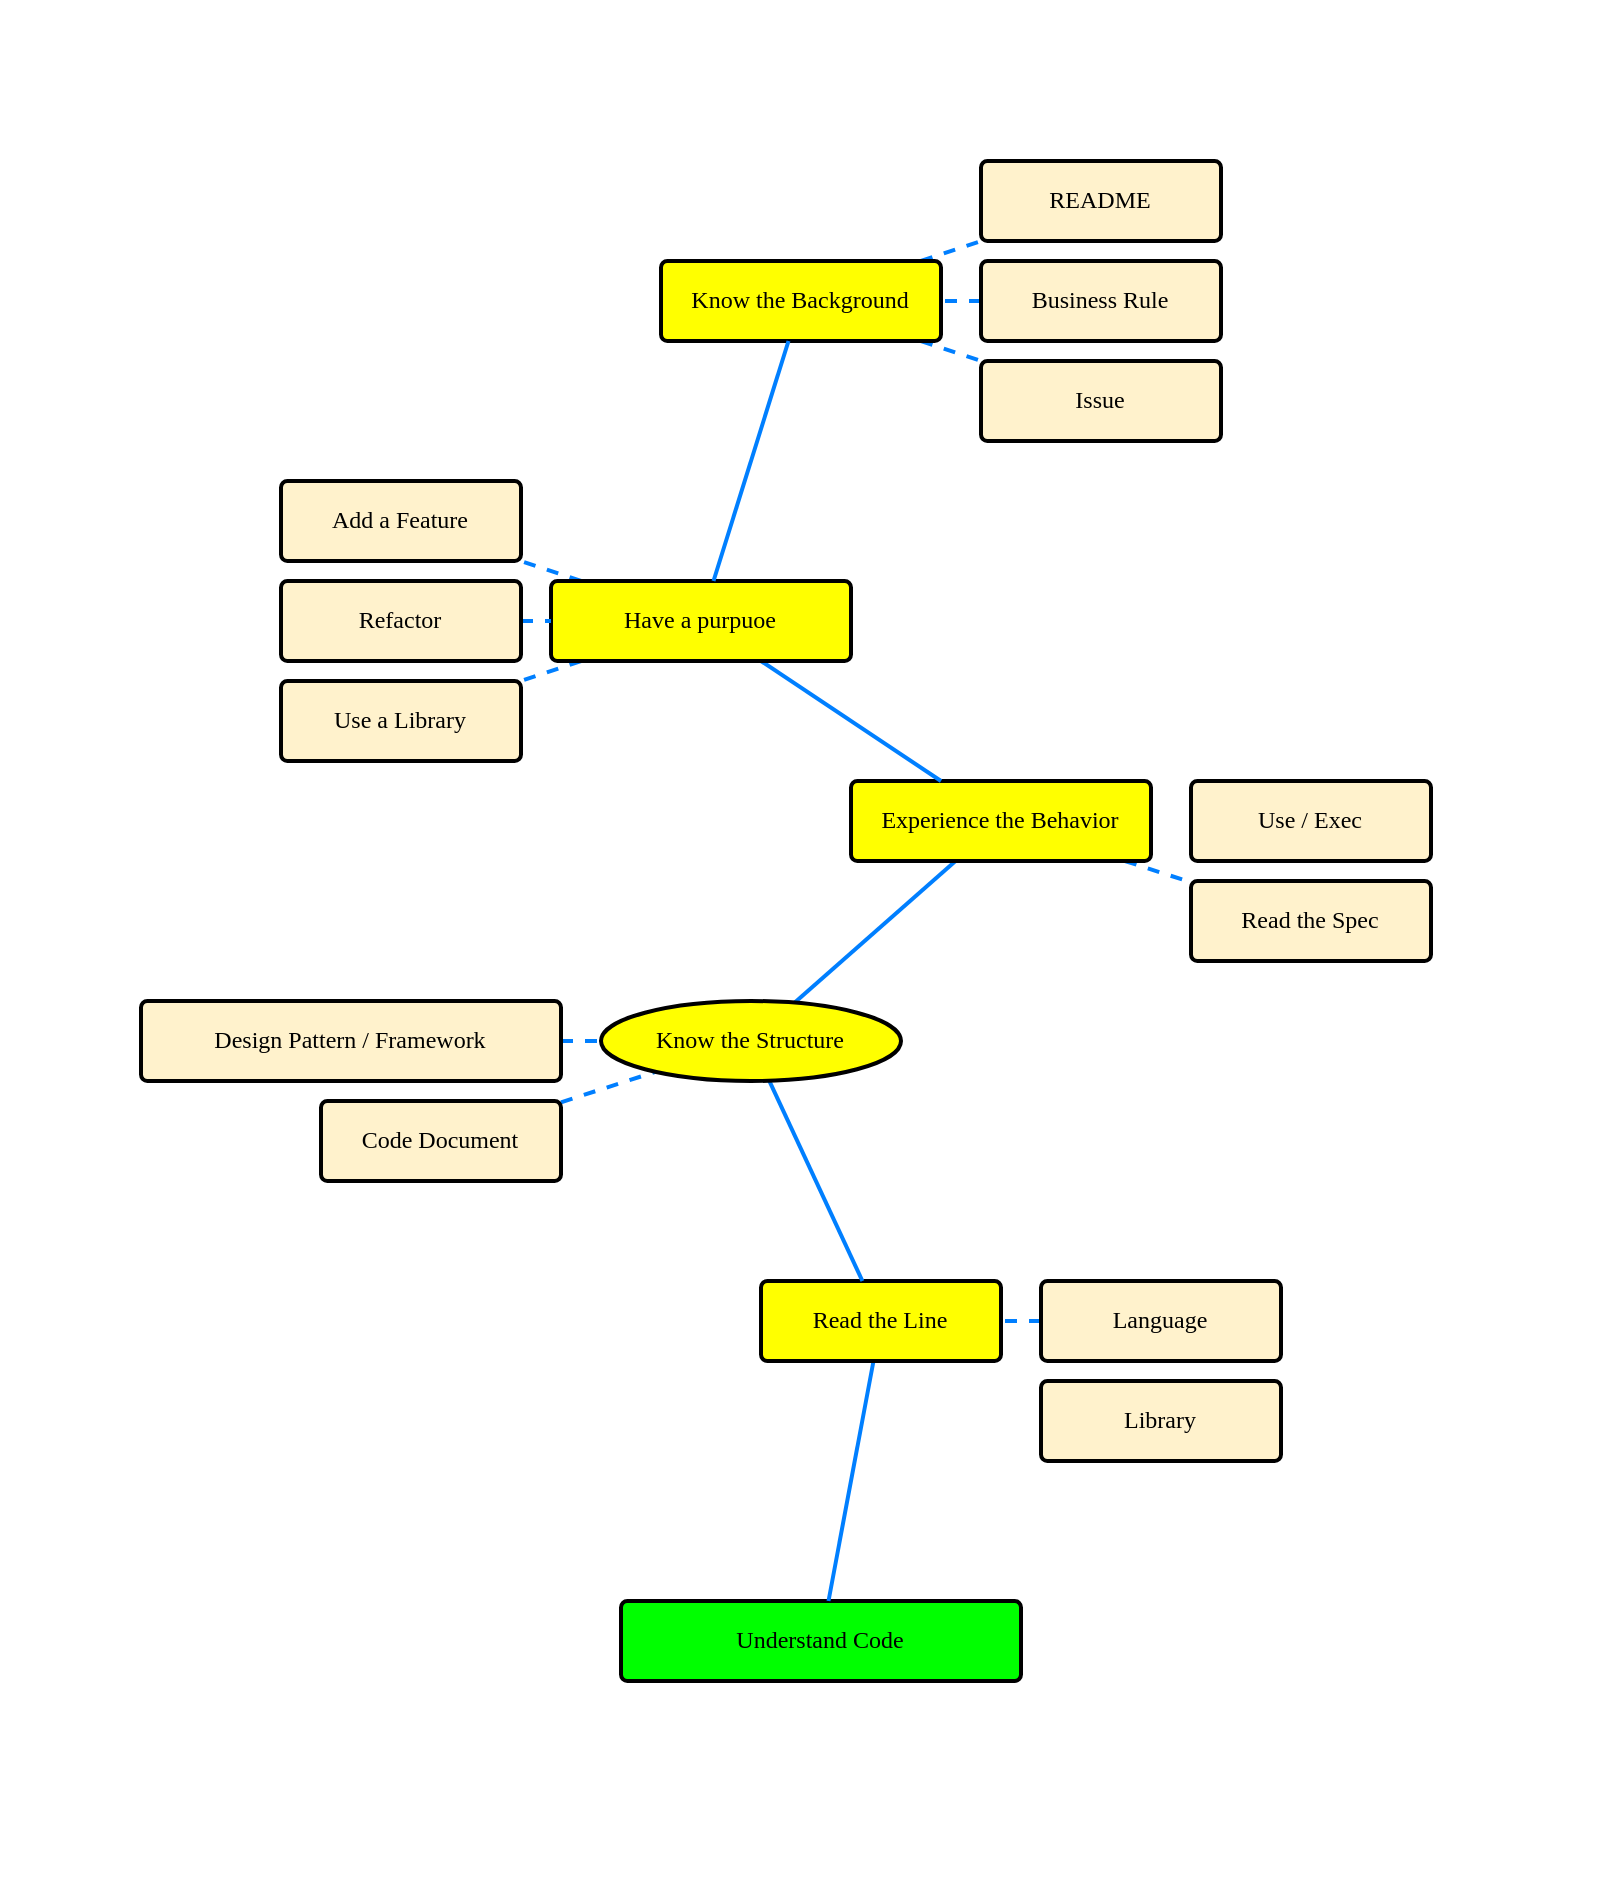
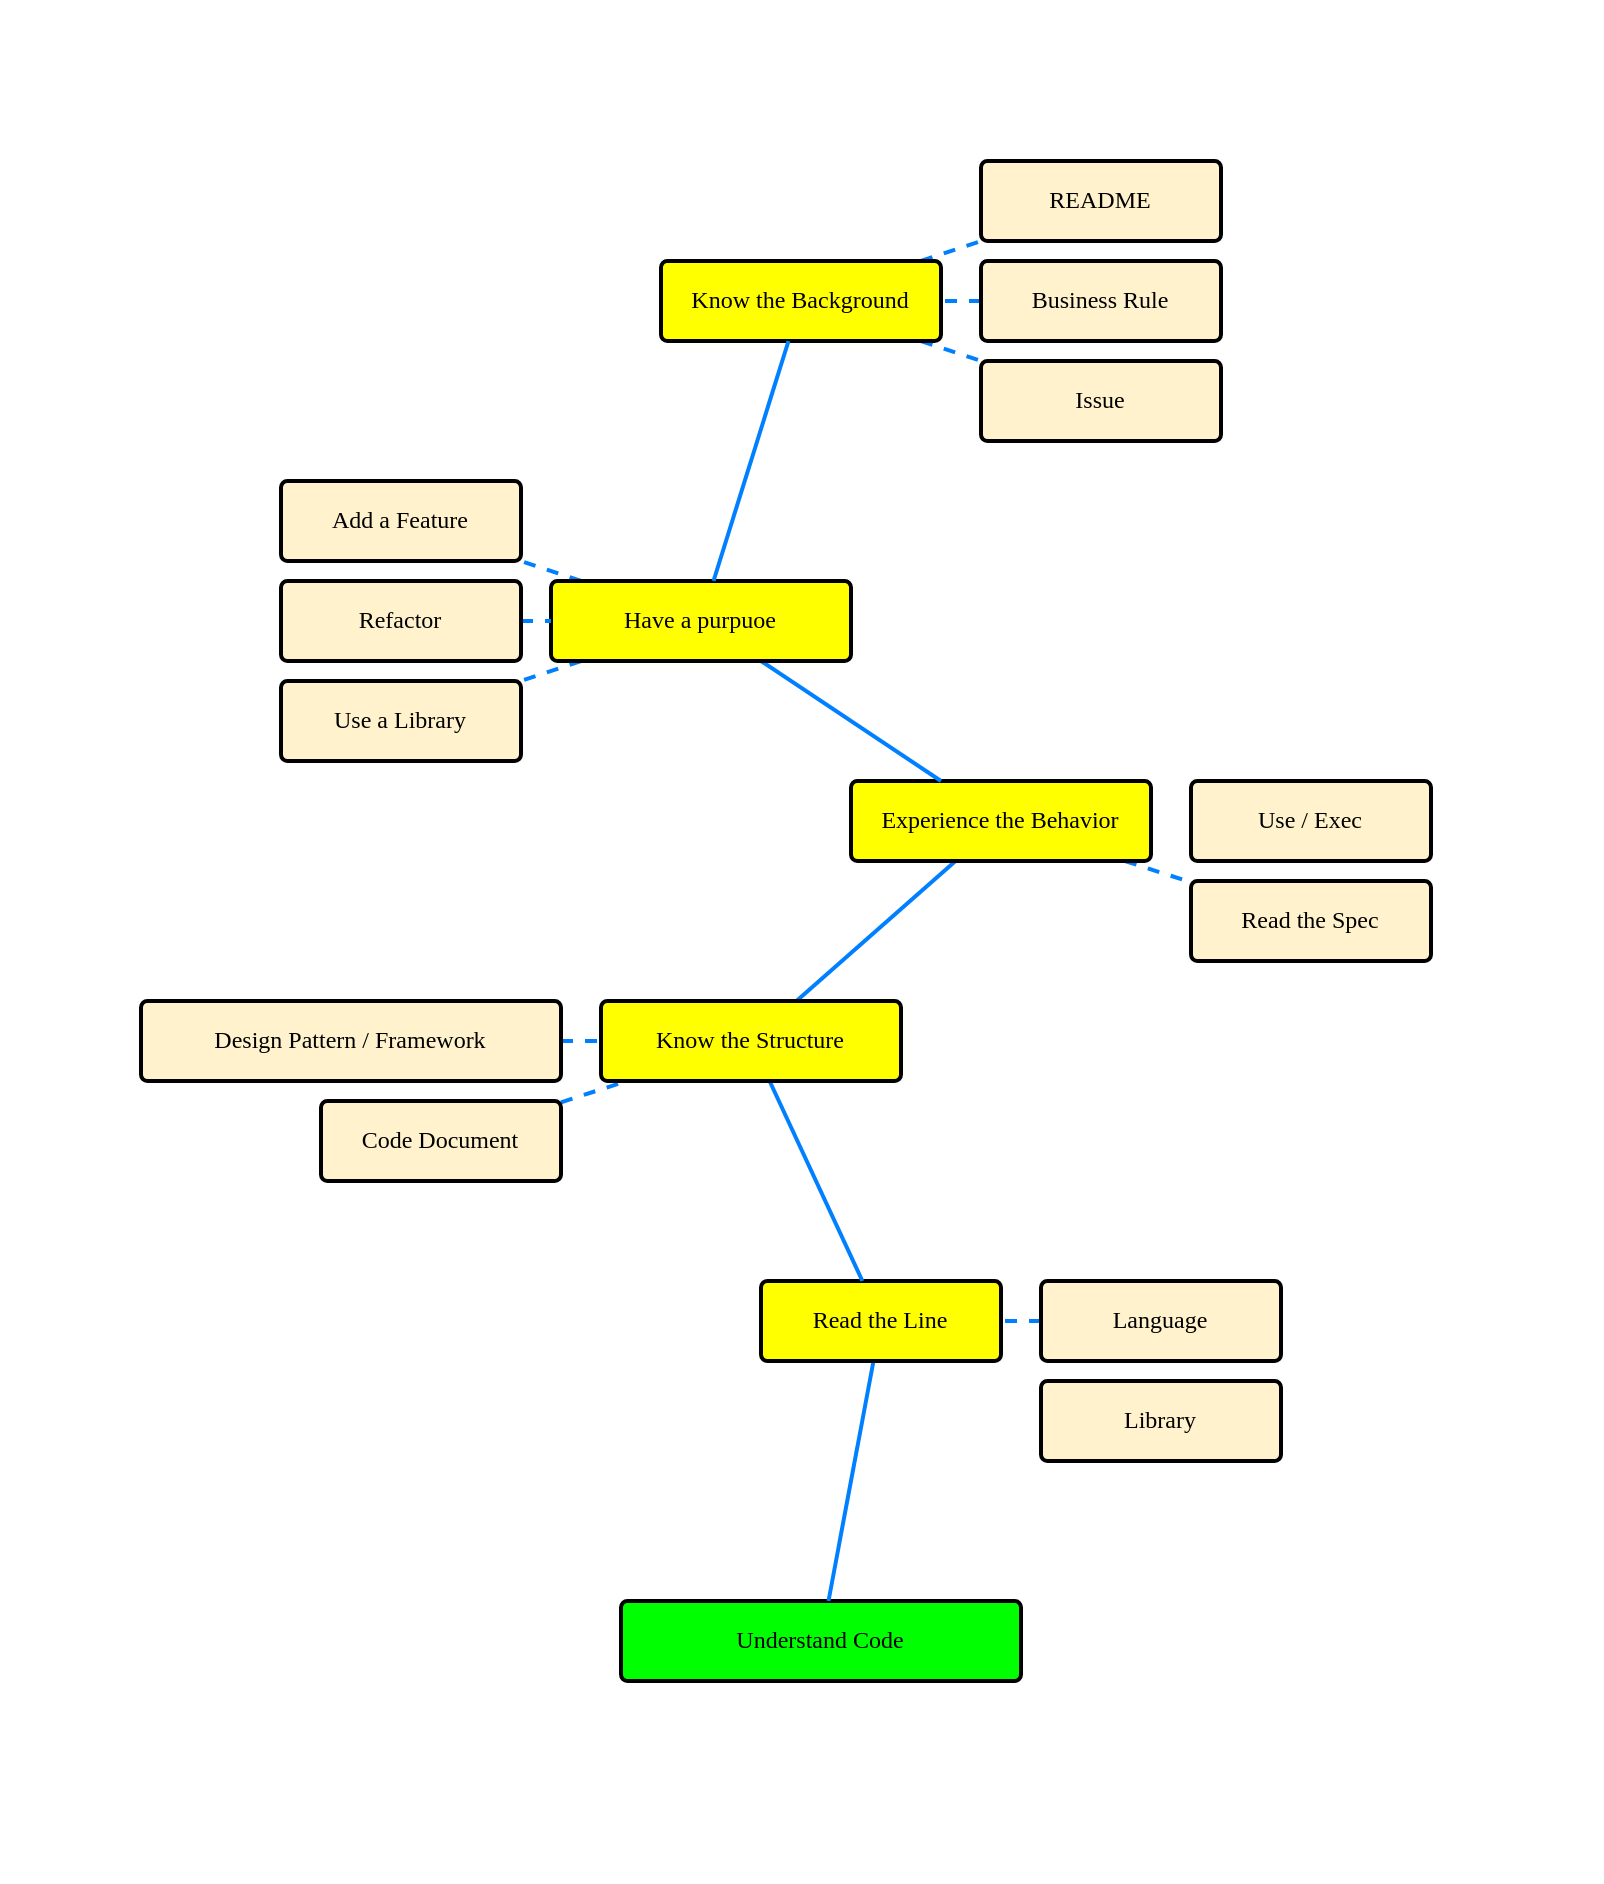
node "Know the Structure": shape ellipse -> rounded rectangle
